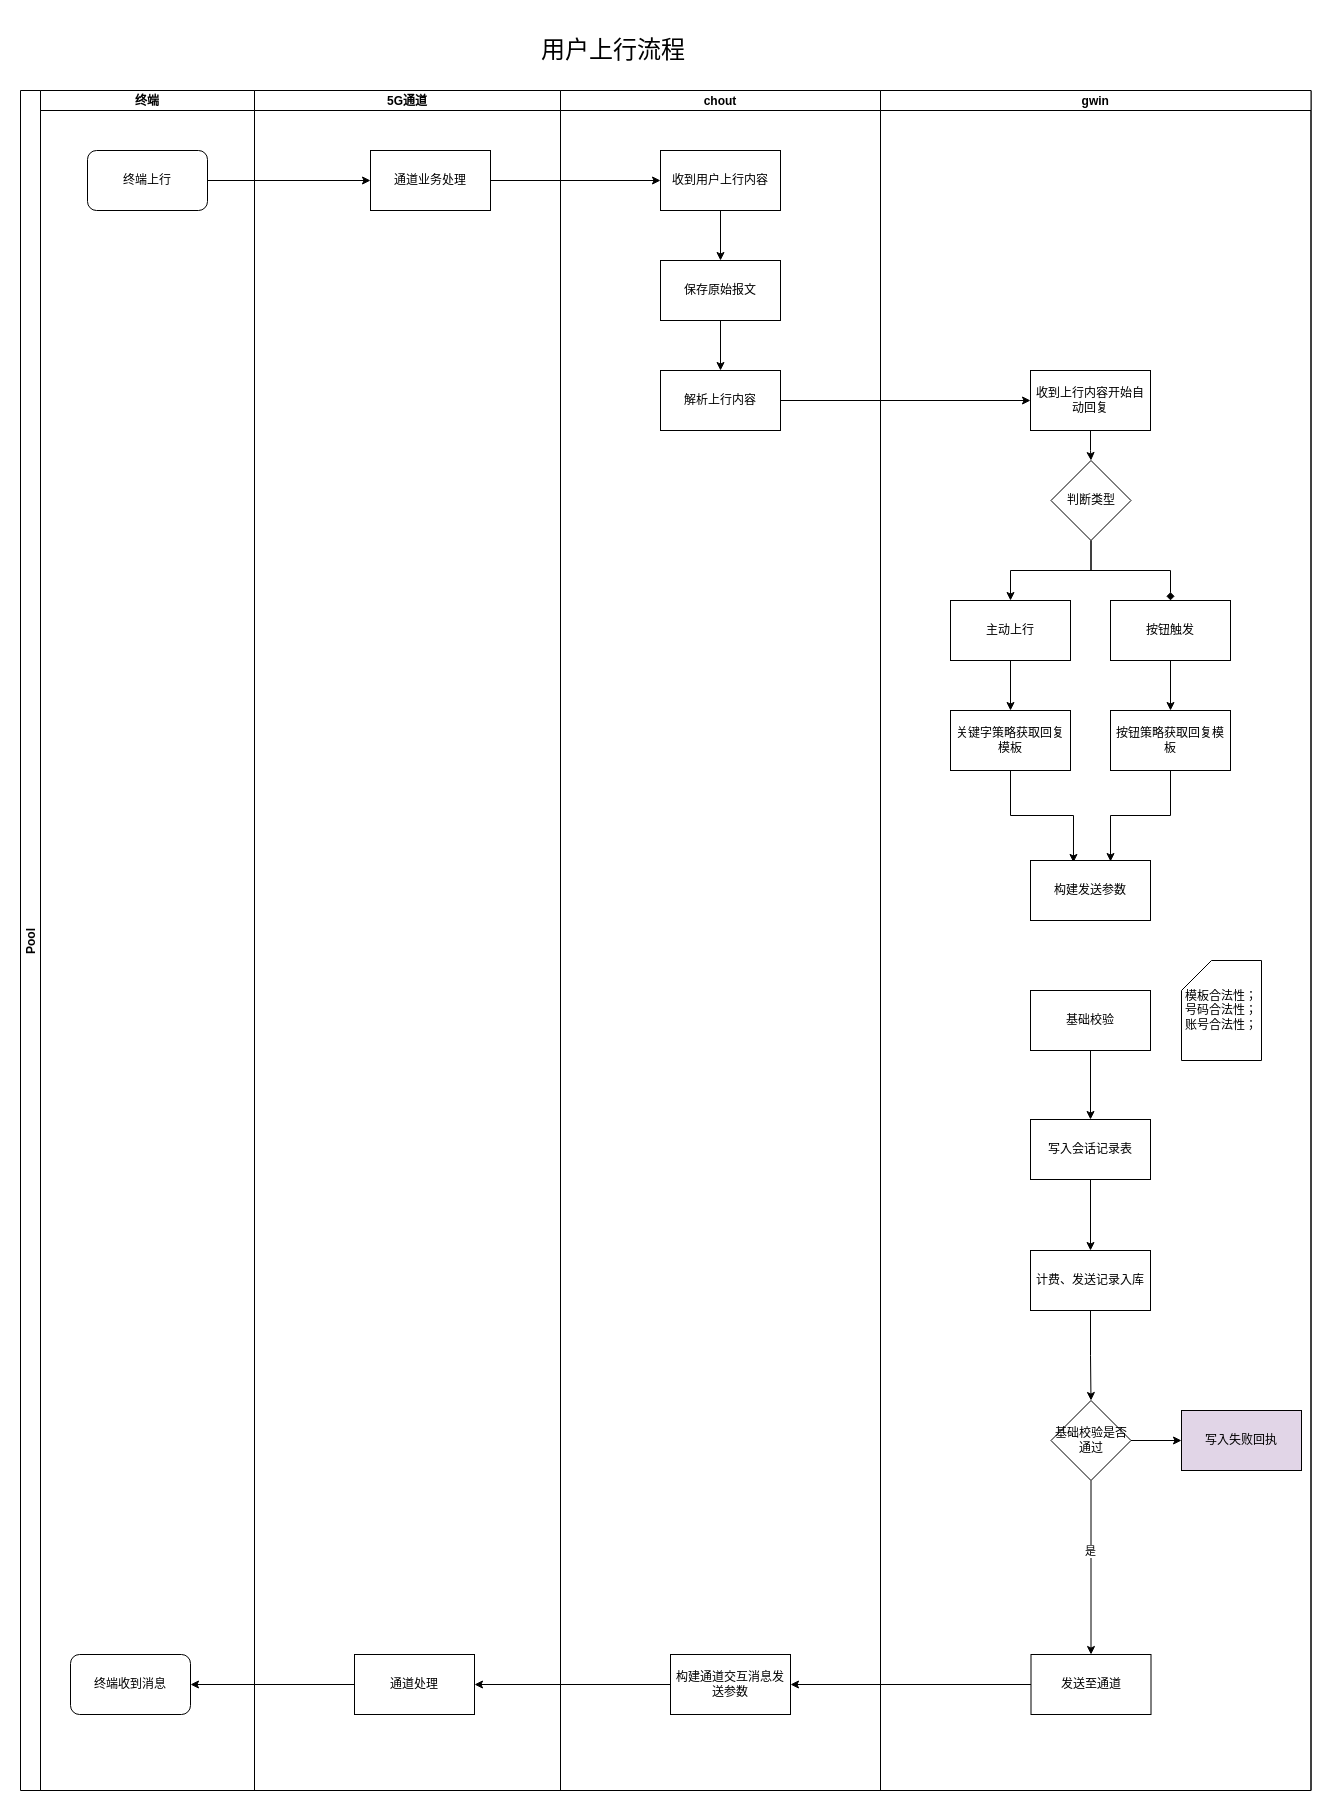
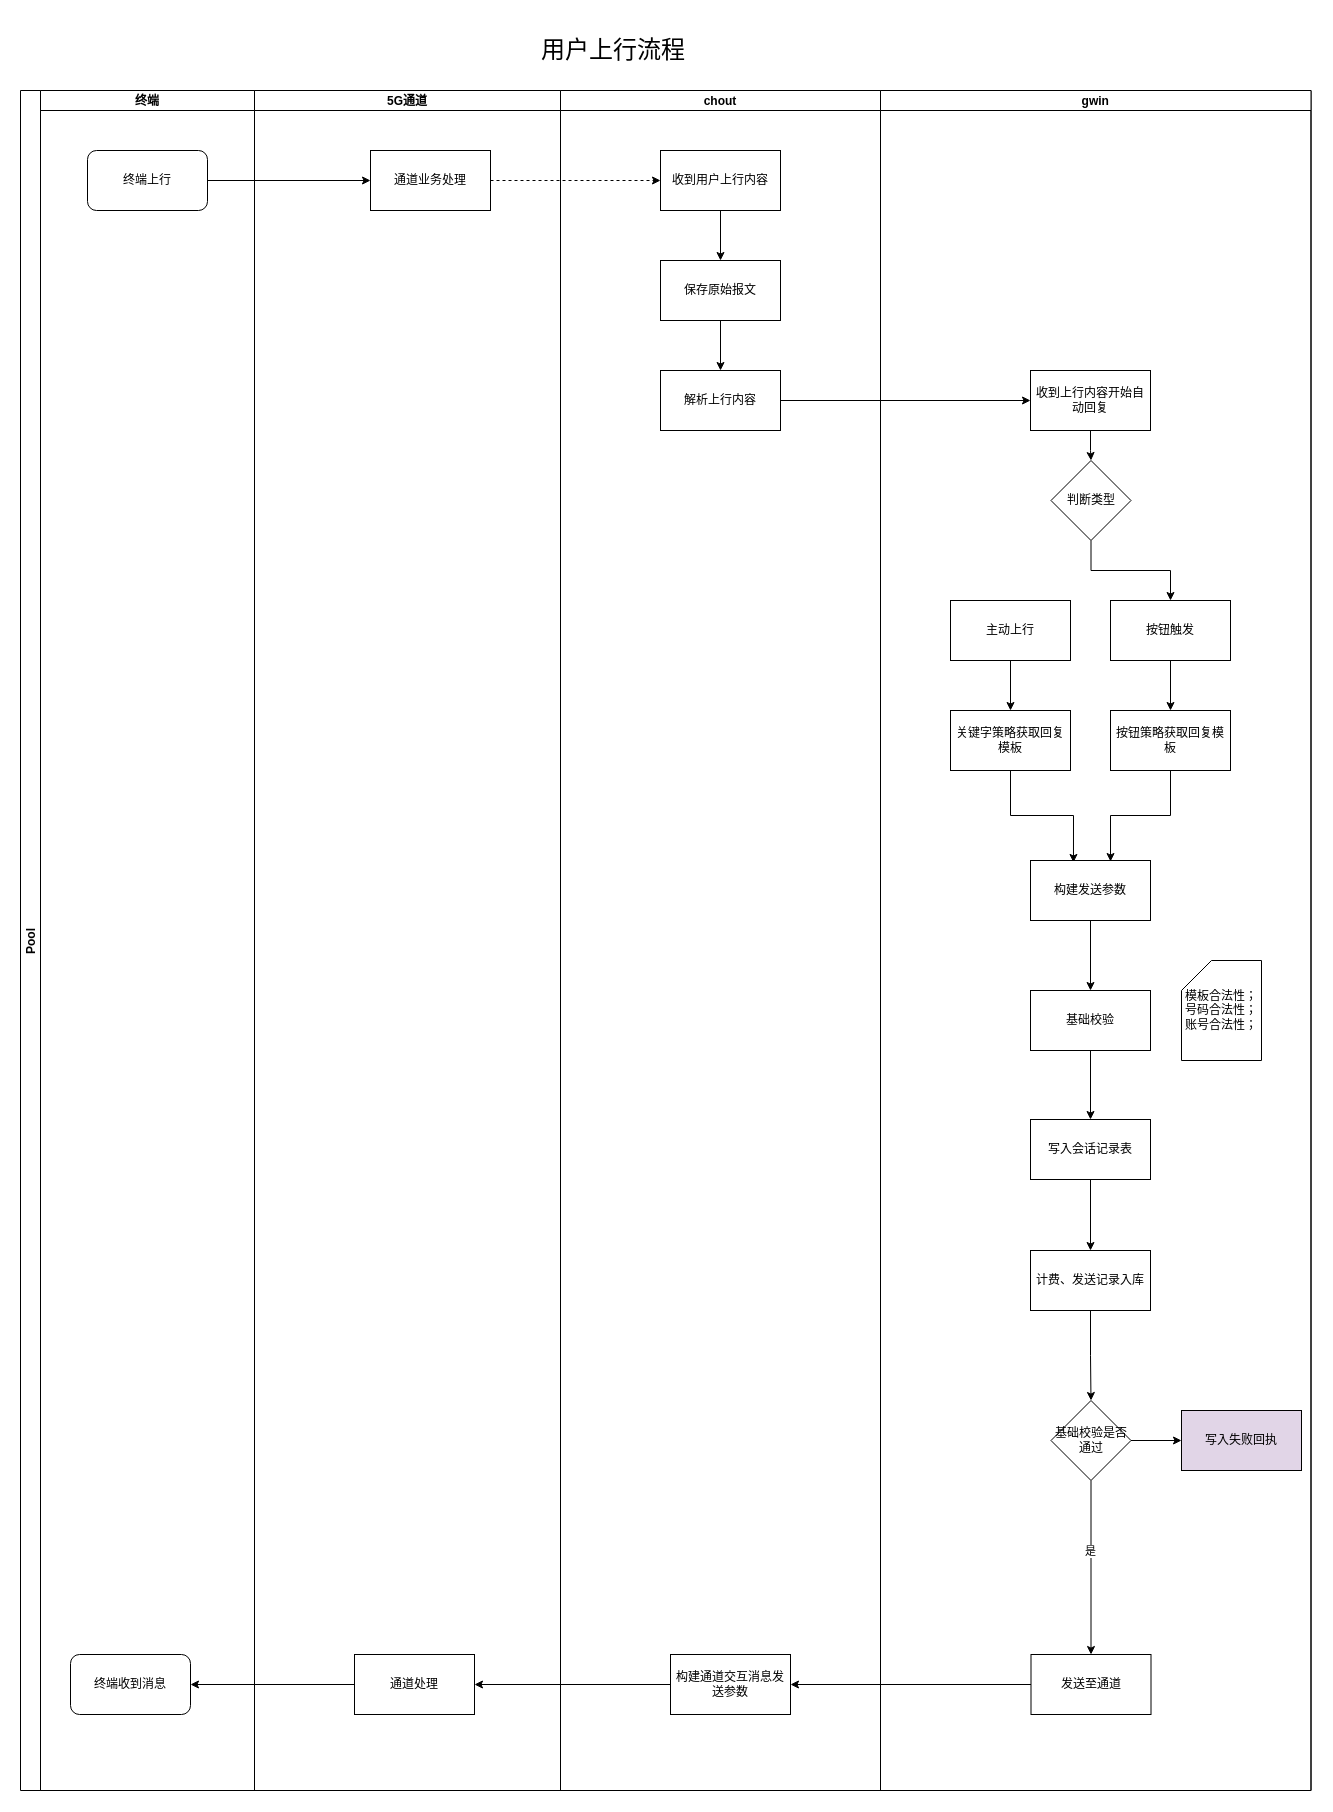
edge "通道业务处理" -> "收到用户上行内容": style solid -> dashed
edge "判断类型" -> "主动上行": removed
edge "判断类型" -> "按钮触发": arrowhead diamond -> classic
edge "构建发送参数" -> "基础校验": added
